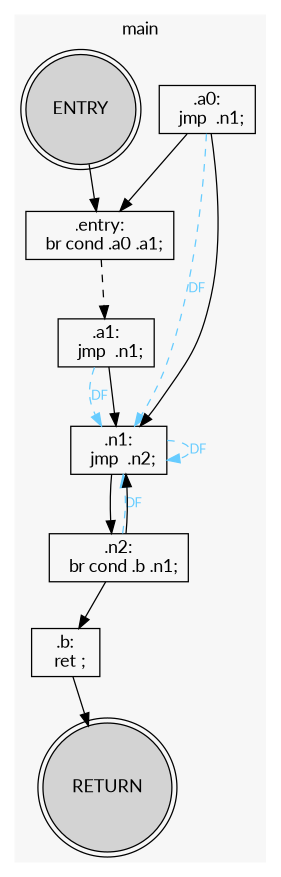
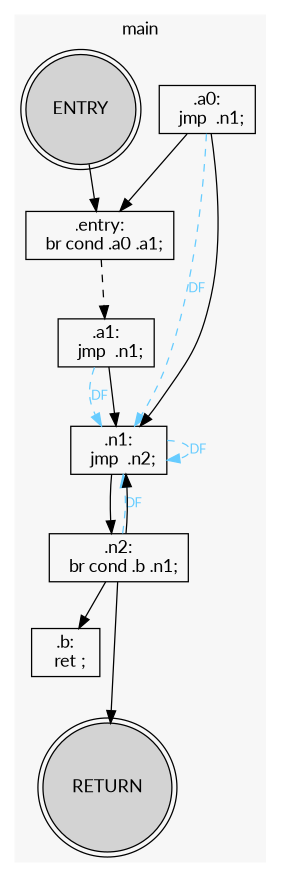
edge ".b: ret ;" -> "RETURN": now ".n2: br cond .b .n1;" -> "RETURN"
